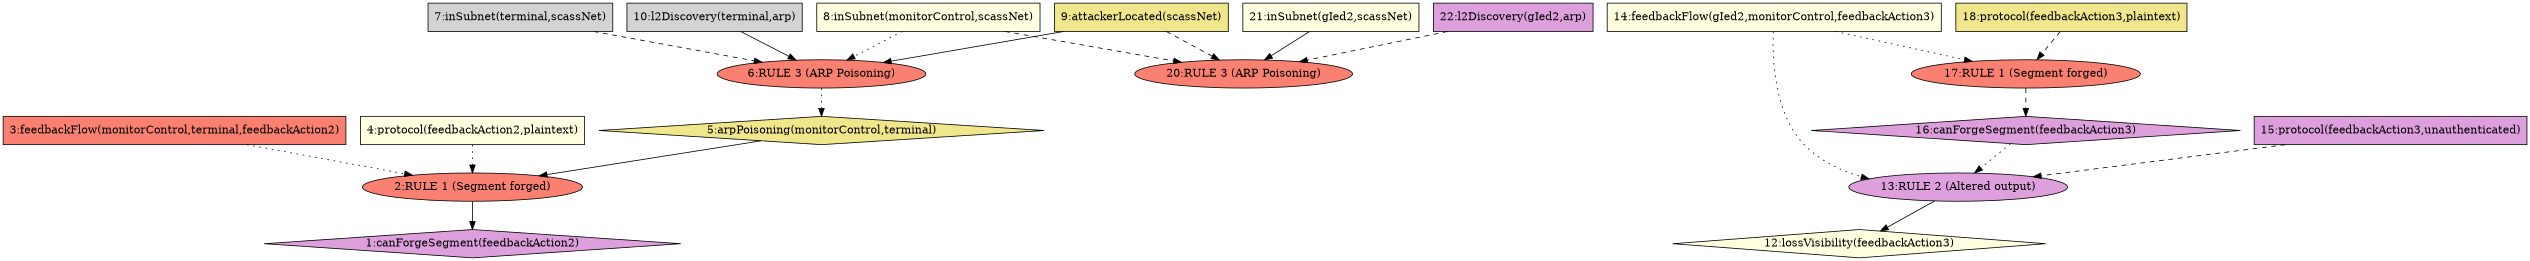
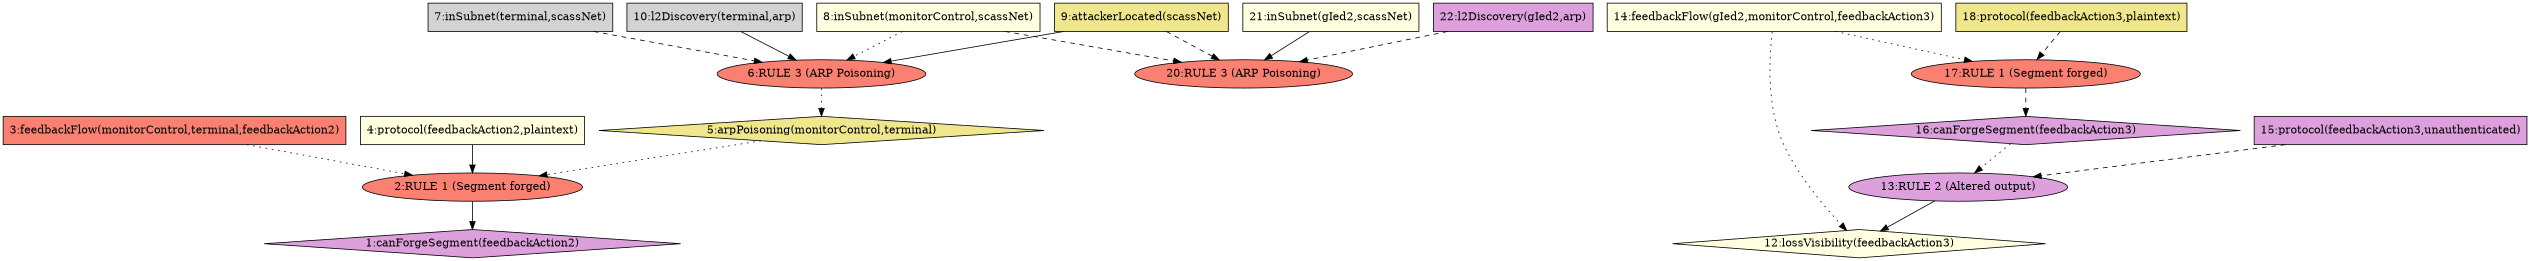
edge "14:feedbackFlow(gIed2,monitorControl,feedbackAction3)" -> "13:RULE 2 (Altered output)": now "14:feedbackFlow(gIed2,monitorControl,feedbackAction3)" -> "12:lossVisibility(feedbackAction3)"
edge "4:protocol(feedbackAction2,plaintext)" -> "2:RULE 1 (Segment forged)": style dotted -> solid
edge "5:arpPoisoning(monitorControl,terminal)" -> "2:RULE 1 (Segment forged)": style solid -> dotted
